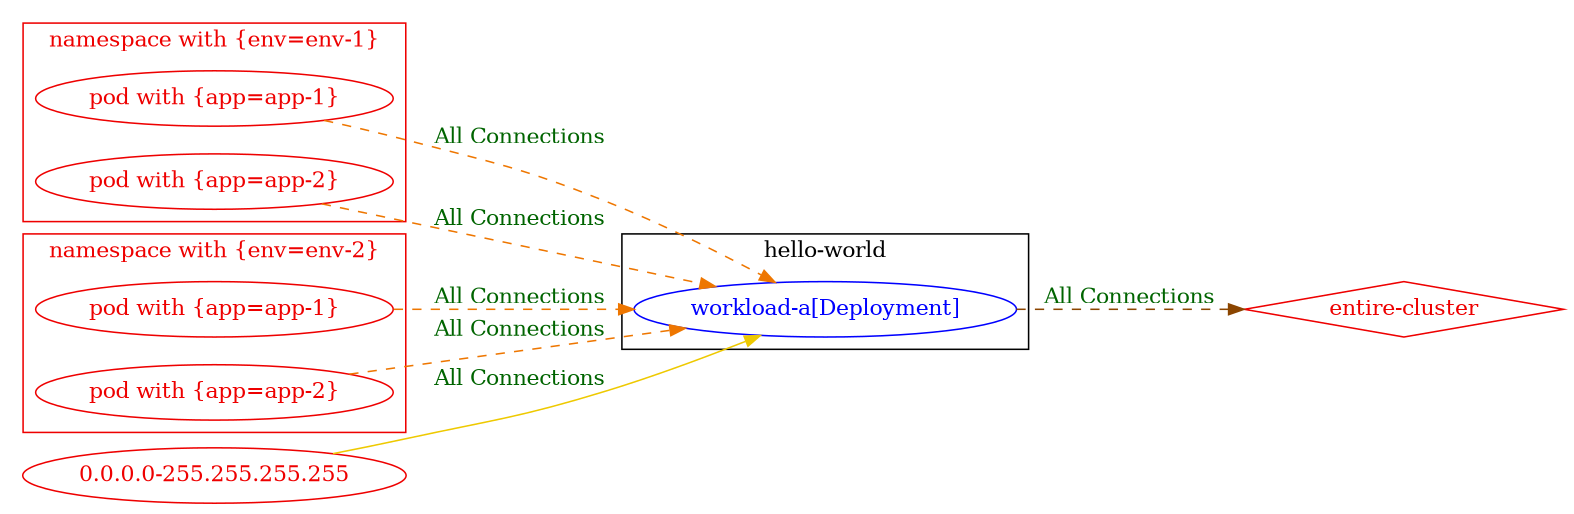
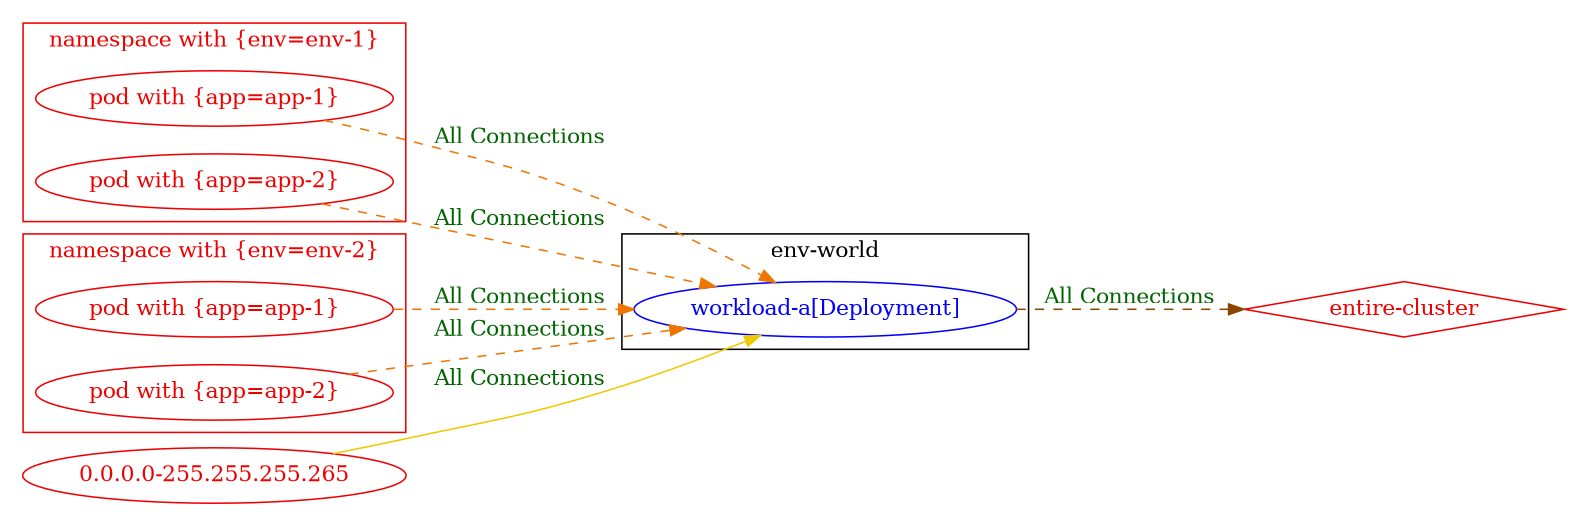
cluster "hello-world": label "hello-world" -> "env-world"
node "0.0.0.0-255.255.255.255": label "0.0.0.0-255.255.255.255" -> "0.0.0.0-255.255.255.265"
